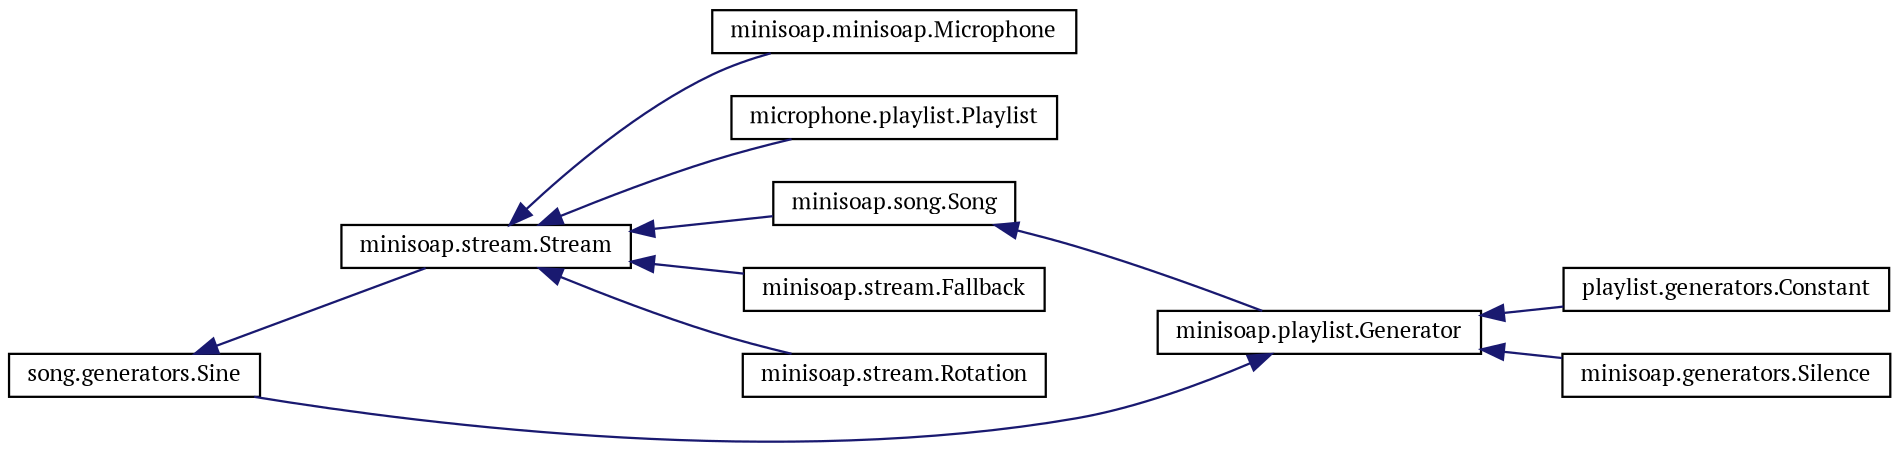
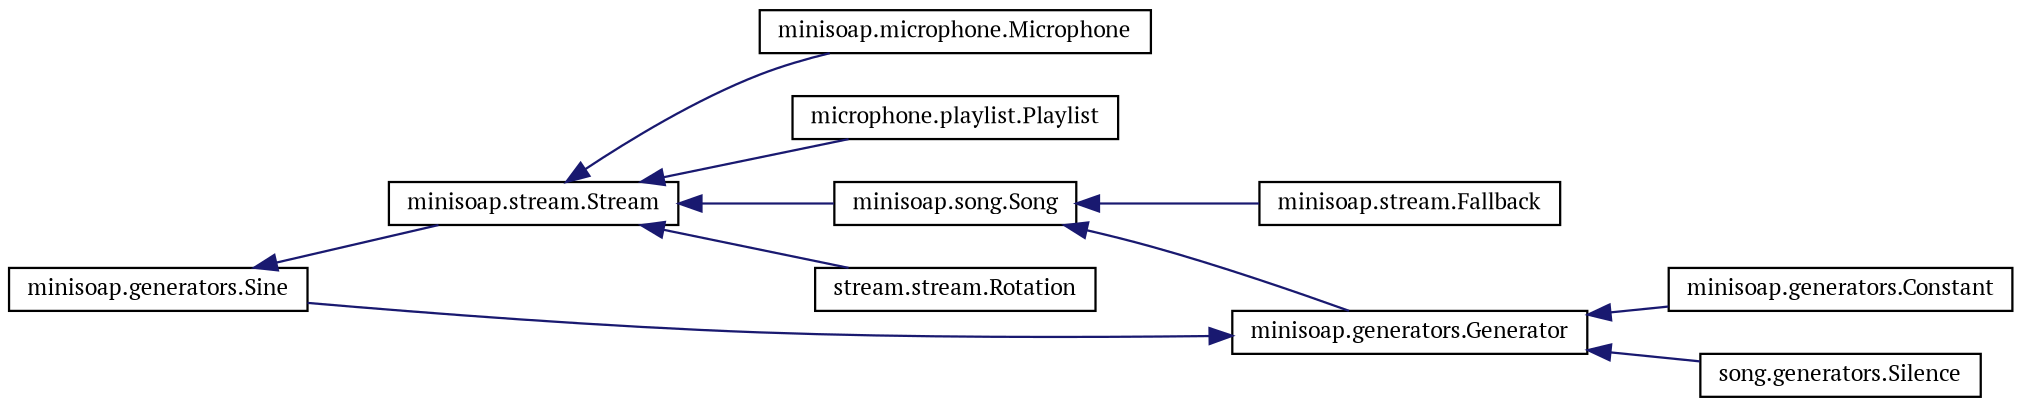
node "minisoap.minisoap.Microphone": label "minisoap.minisoap.Microphone" -> "minisoap.microphone.Microphone"
edge "minisoap.stream.Fallback" -> "minisoap.stream.Stream": now "minisoap.stream.Fallback" -> "minisoap.song.Song"
node "playlist.generators.Constant": label "playlist.generators.Constant" -> "minisoap.generators.Constant"
node "minisoap.playlist.Generator": label "minisoap.playlist.Generator" -> "minisoap.generators.Generator"
node "song.generators.Sine": label "song.generators.Sine" -> "minisoap.generators.Sine"
node "minisoap.stream.Rotation": label "minisoap.stream.Rotation" -> "stream.stream.Rotation"
node "minisoap.generators.Silence": label "minisoap.generators.Silence" -> "song.generators.Silence"
